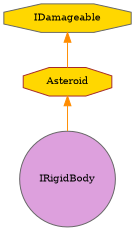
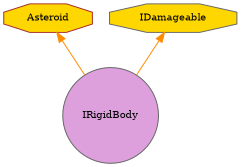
edge "Asteroid" -> "IDamageable": now "IRigidBody" -> "IDamageable"
